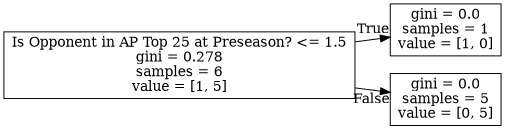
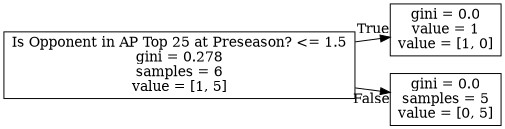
node "gini = 0.0 samples = 1 value = [1, 0]": label "gini = 0.0 samples = 1 value = [1, 0]" -> "gini = 0.0 value = 1 value = [1, 0]"
